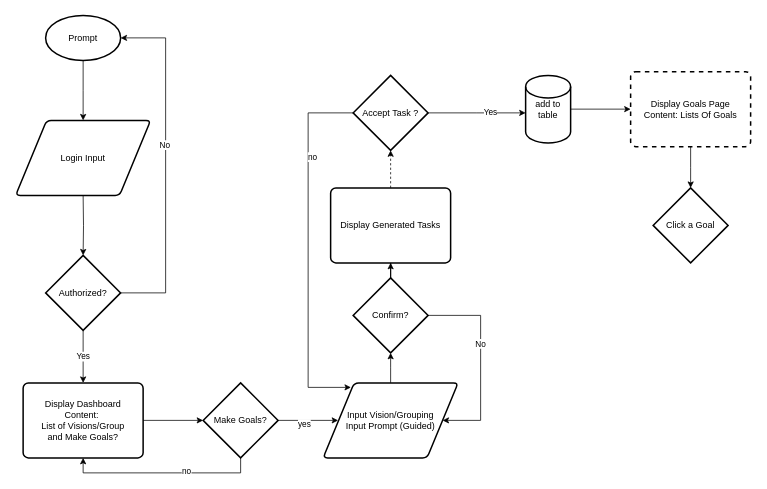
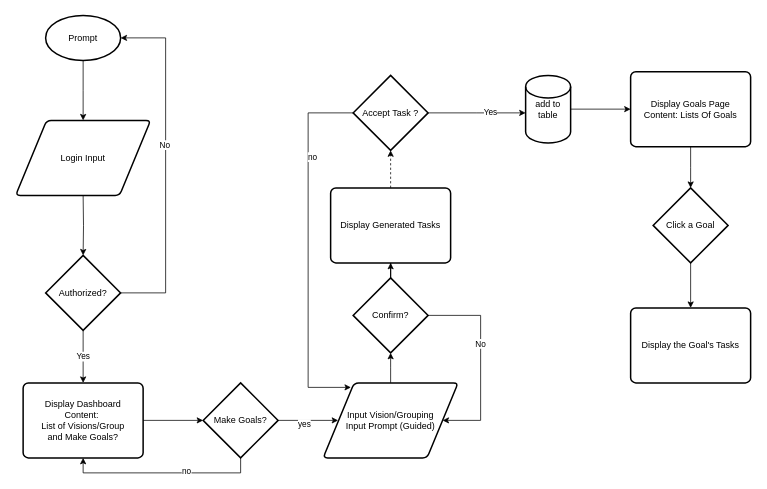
node "Display Goals Page Content: Lists Of Goals": style dashed -> solid
edge "Click a Goal" -> "Display the Goal's Tasks": added
node "Display the Goal's Tasks": added
